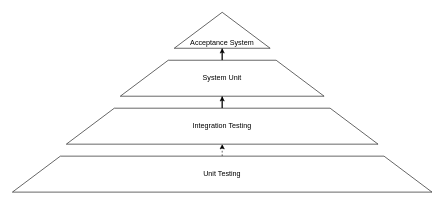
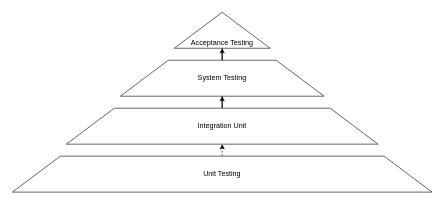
node "Acceptance System": label "Acceptance System" -> "Acceptance Testing"
node "System Unit": label "System Unit" -> "System Testing"
node "Integration Testing": label "Integration Testing" -> "Integration Unit"
